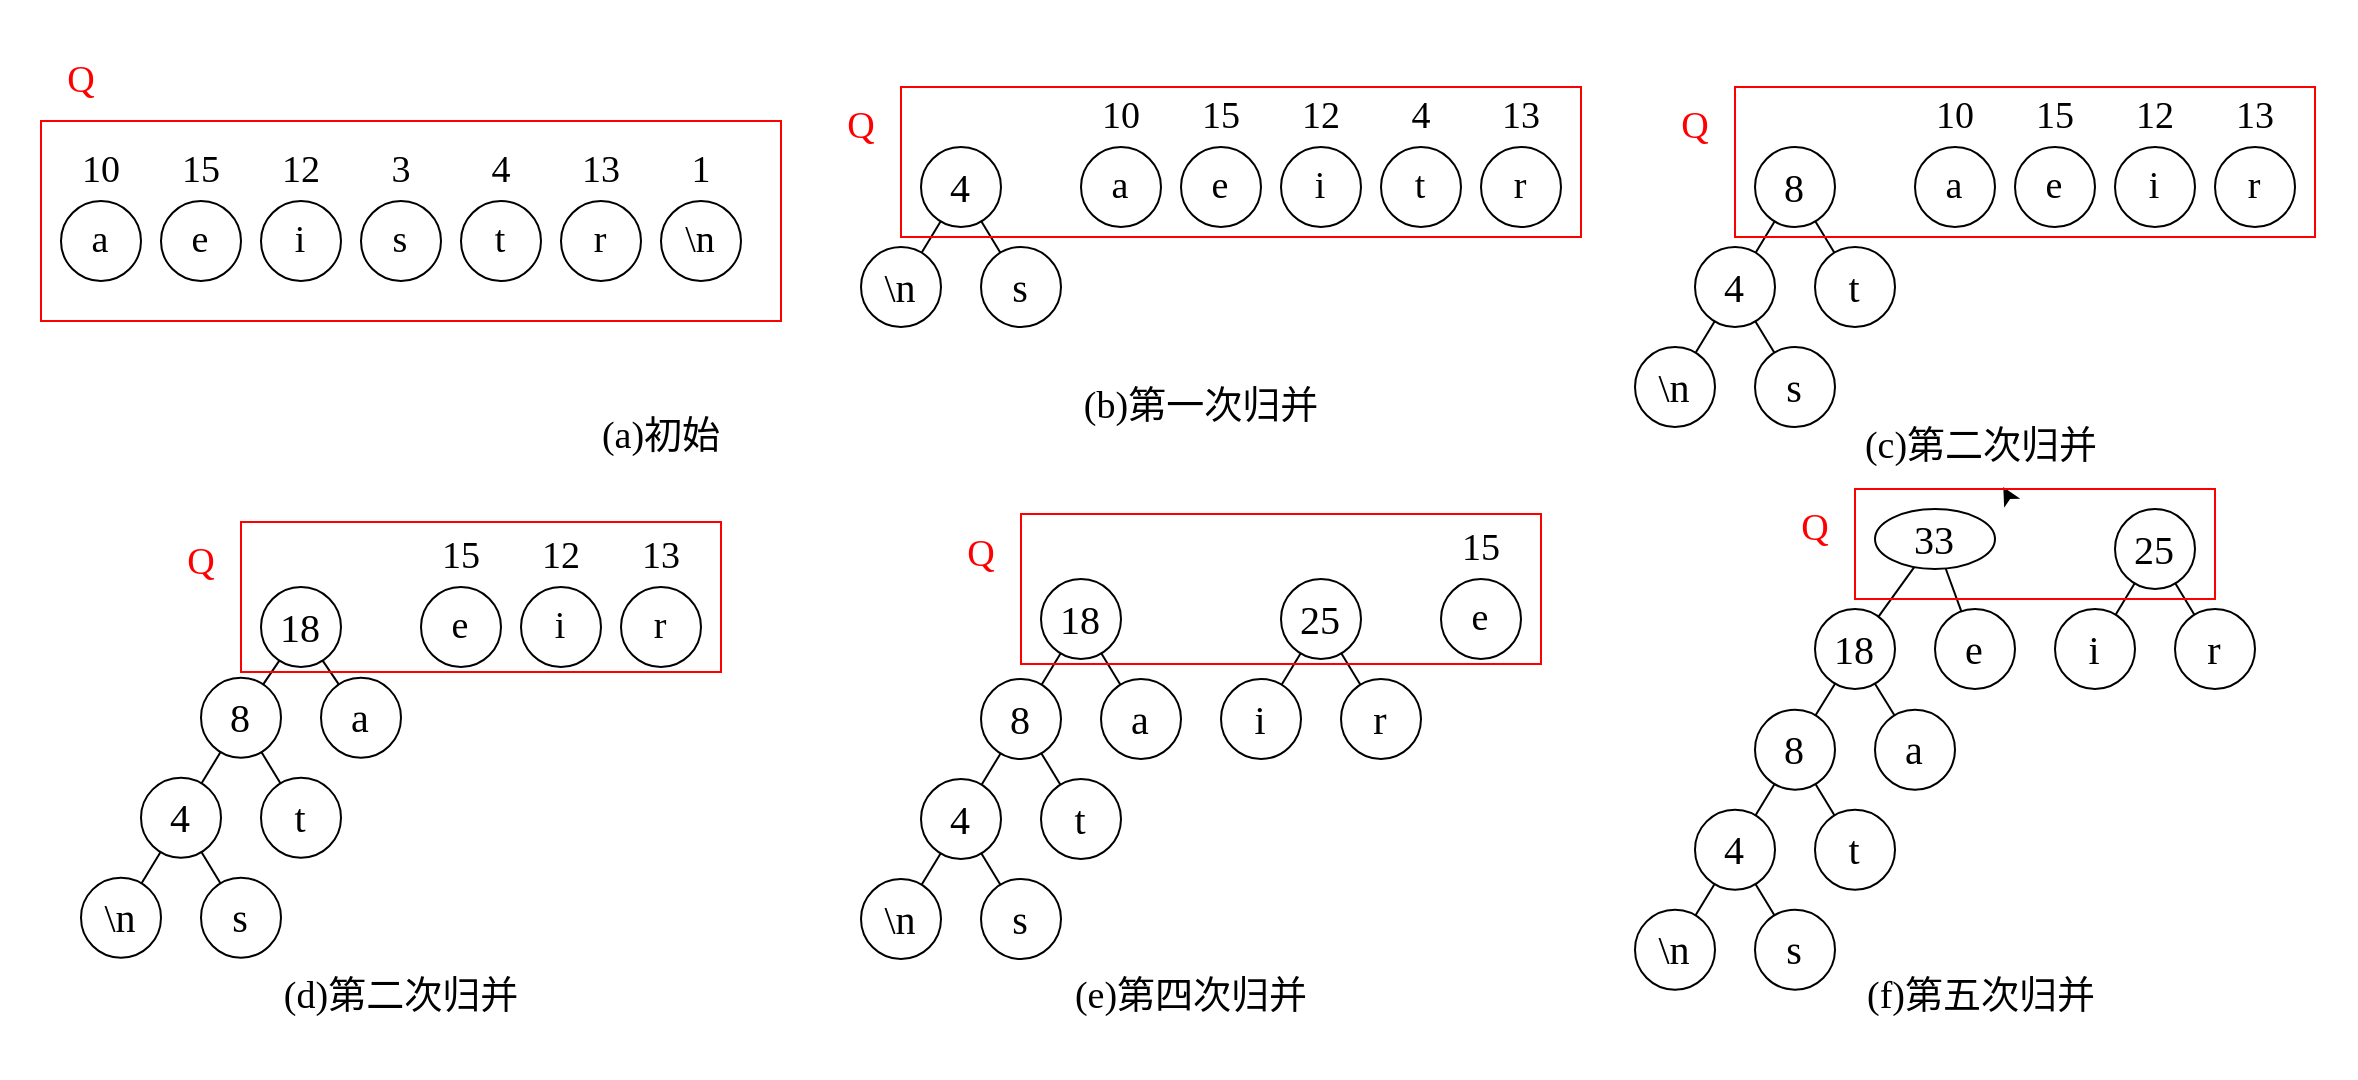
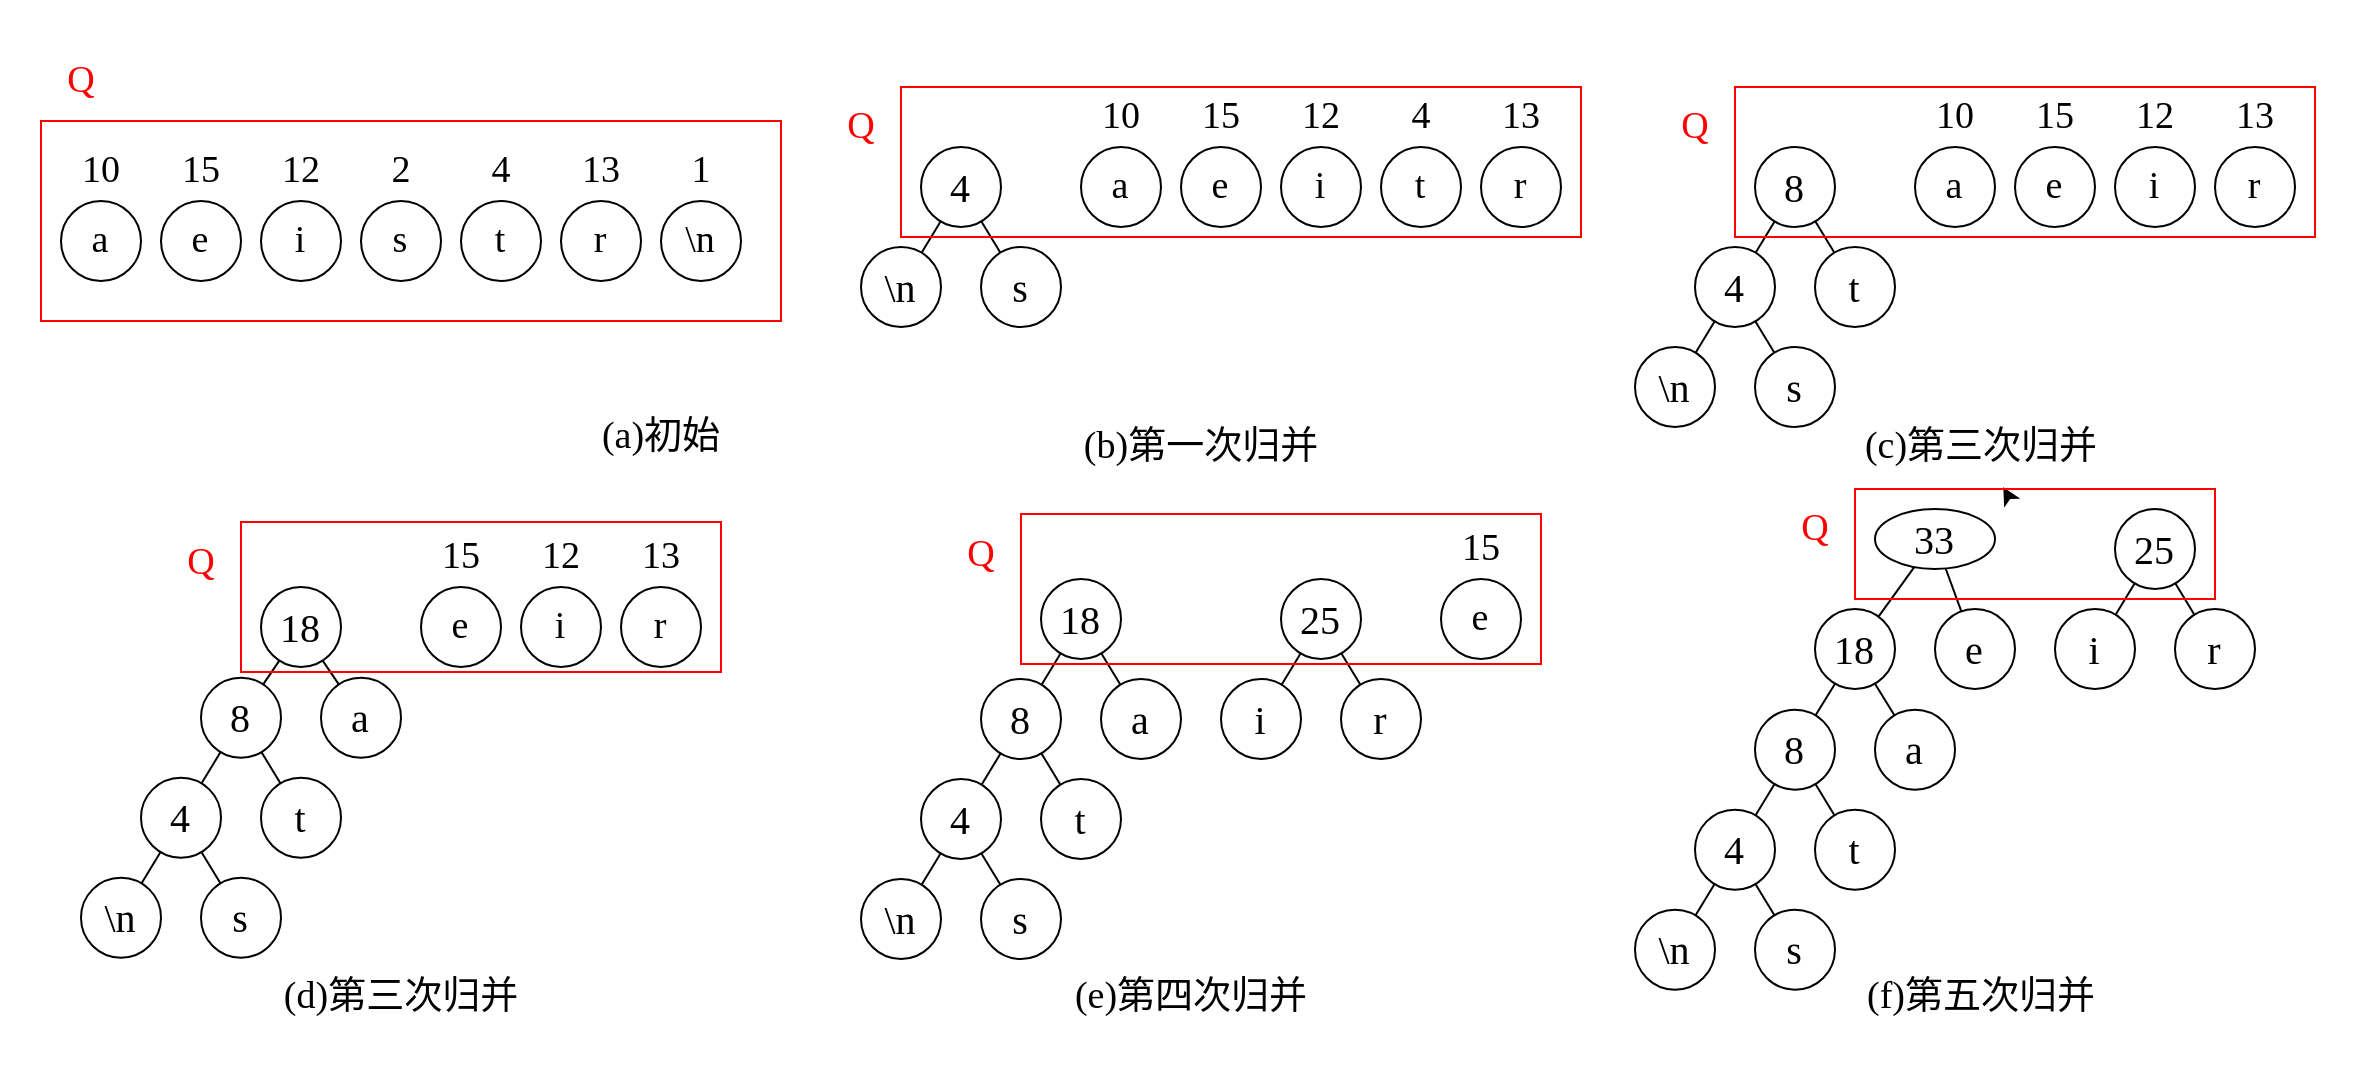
node "3": label "3" -> "2"
node "(b)第一次归并": moved (1201, 407) -> (1201, 447)
node "(c)第二次归并": label "(c)第二次归并" -> "(c)第三次归并"
node "(d)第二次归并": label "(d)第二次归并" -> "(d)第三次归并"
